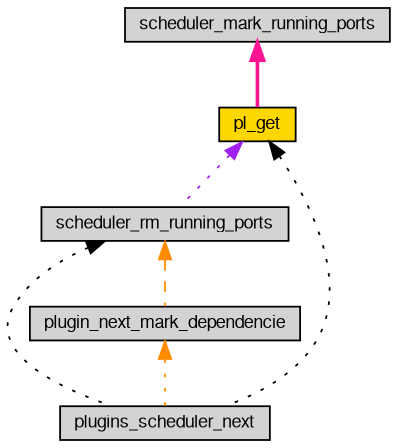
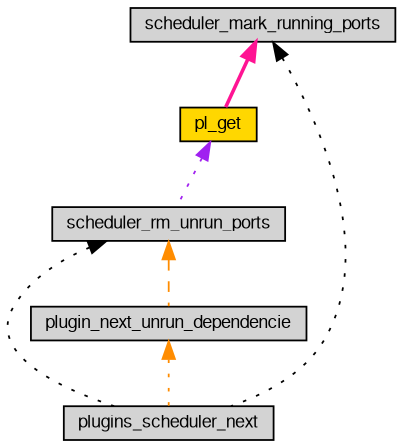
node "scheduler_rm_running_ports": label "scheduler_rm_running_ports" -> "scheduler_rm_unrun_ports"
edge "plugins_scheduler_next" -> "pl_get": now "plugins_scheduler_next" -> "scheduler_mark_running_ports"
node "plugin_next_mark_dependencie": label "plugin_next_mark_dependencie" -> "plugin_next_unrun_dependencie"
